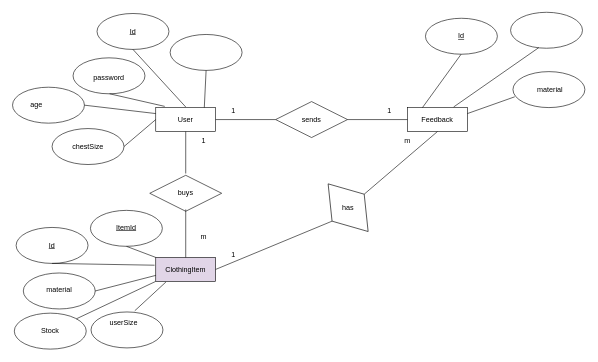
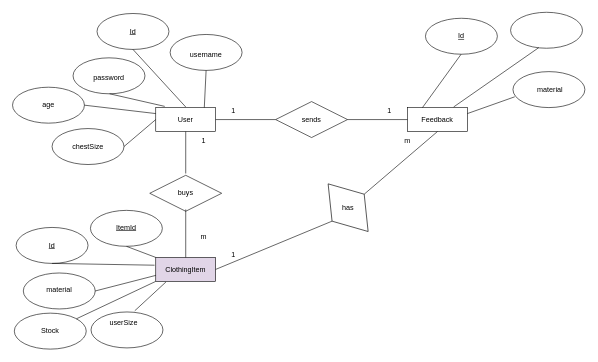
node "username": added
node "age": moved (36, 105) -> (48, 105)
